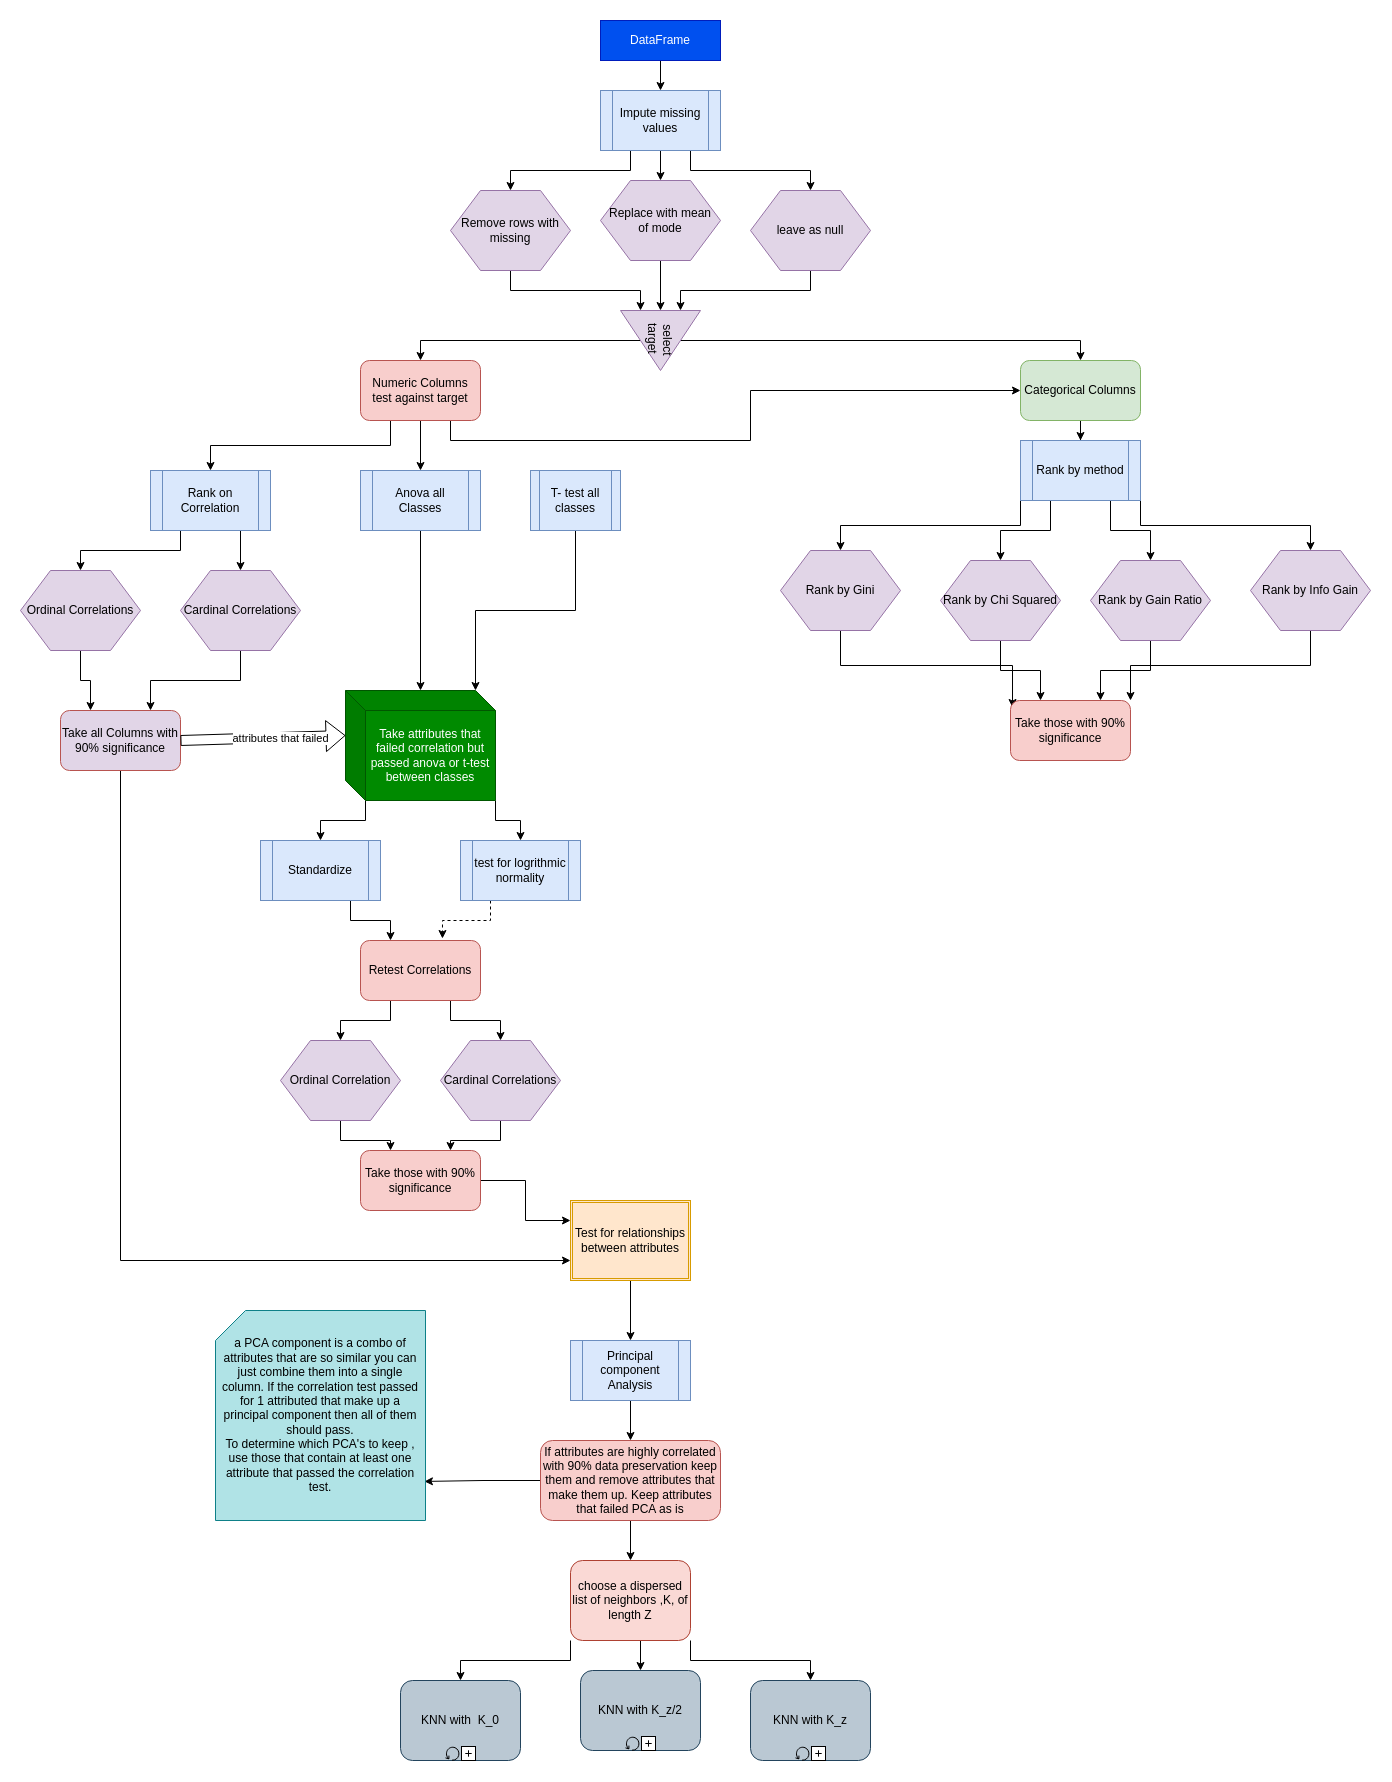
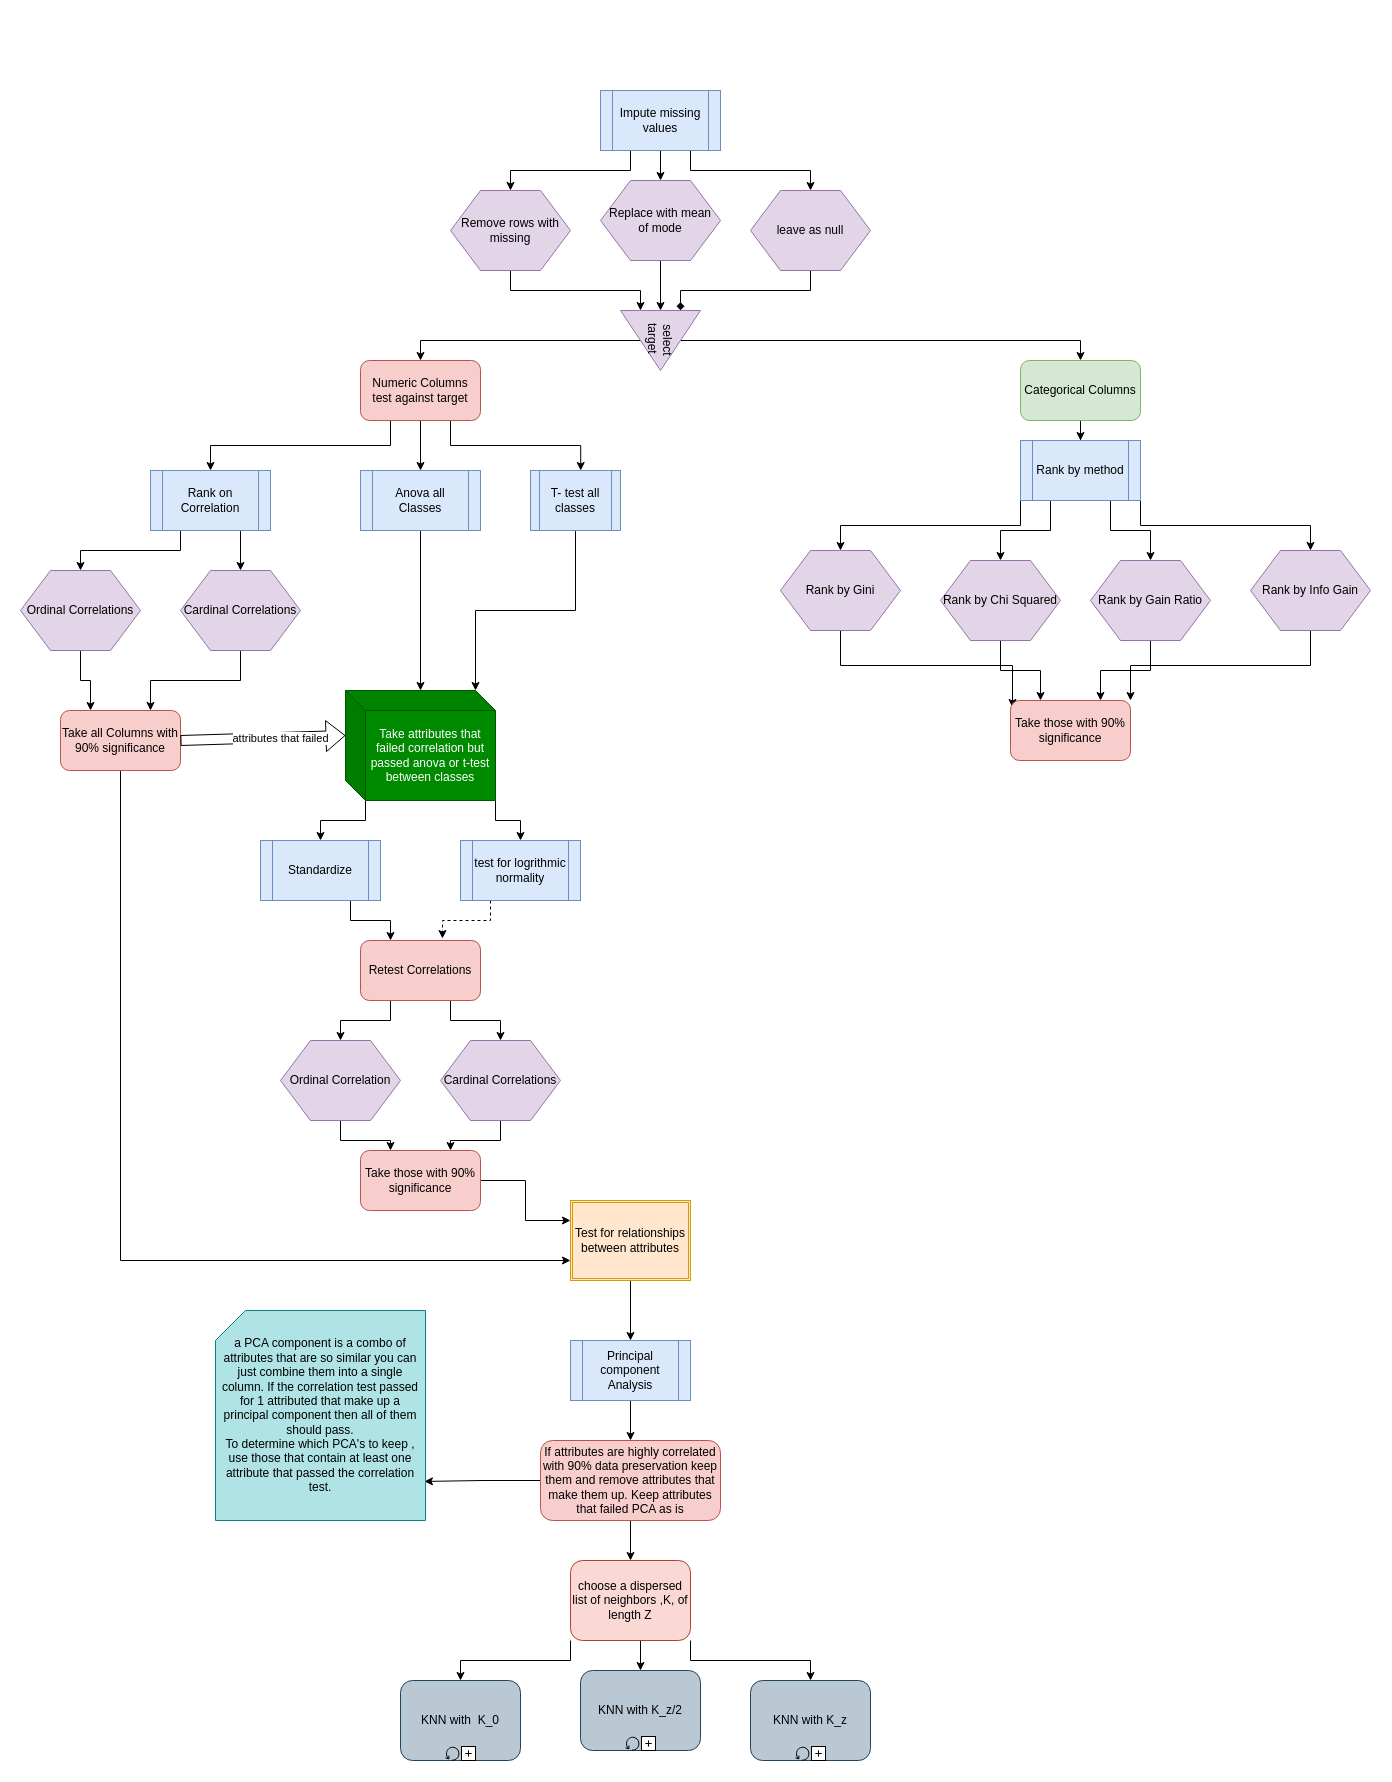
node "DataFrame": removed
edge "DataFrame" -> "Impute missing values": removed
edge "leave as null" -> "select target": arrowhead classic -> diamond
edge "Numeric Columns test against target" -> "Categorical Columns": now "Numeric Columns test against target" -> "T- test all classes"
node "Take all Columns with 90% significance": fillcolor #e1d5e7 -> #f8cecc
